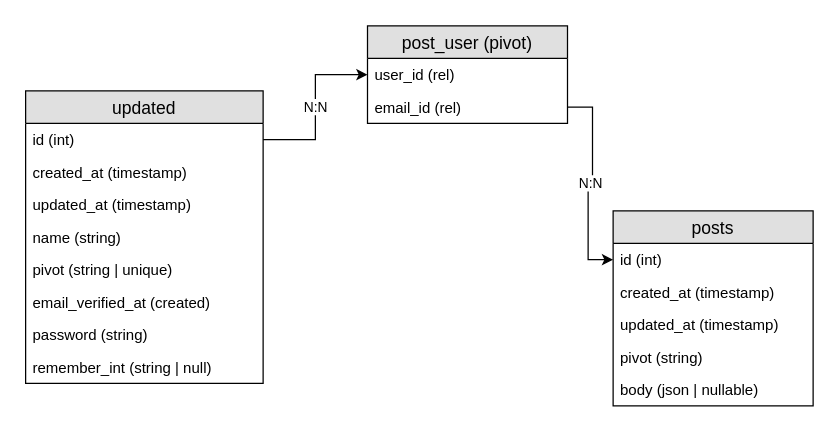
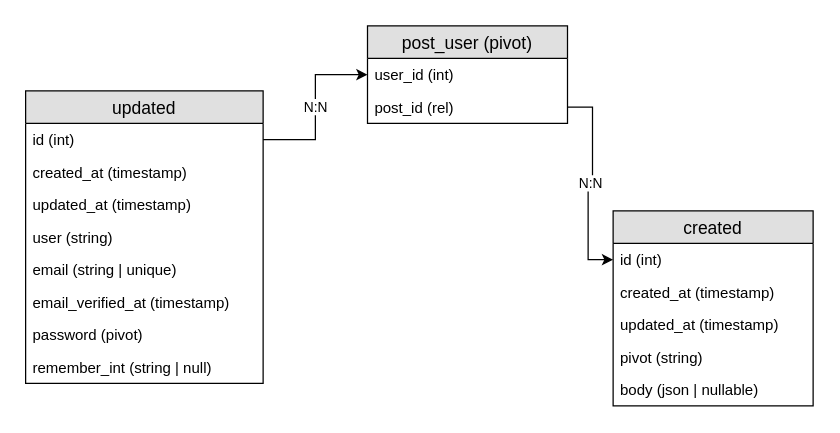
node "user_id (rel)": label "user_id (rel)" -> "user_id (int)"
node "email_id (rel)": label "email_id (rel)" -> "post_id (rel)"
node "posts": label "posts" -> "created"
node "name (string)": label "name (string)" -> "user (string)"
node "pivot (string | unique)": label "pivot (string | unique)" -> "email (string | unique)"
node "email_verified_at (created)": label "email_verified_at (created)" -> "email_verified_at (timestamp)"
node "password (string)": label "password (string)" -> "password (pivot)"
